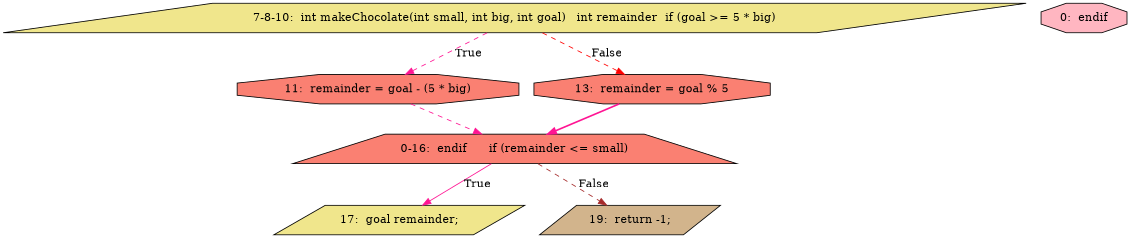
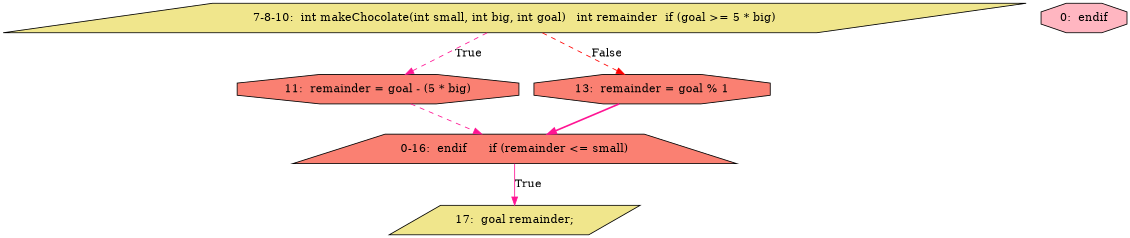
node "13:  remainder = goal % 5": label "13:  remainder = goal % 5" -> "13:  remainder = goal % 1"
node "19:  return -1;": removed
